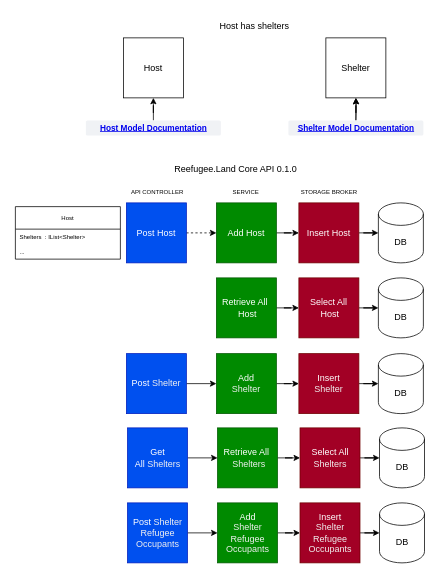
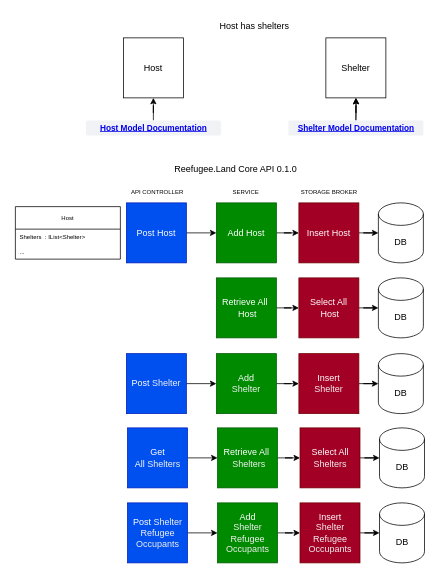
edge "Post Host" -> "Add Host": style dashed -> solid
